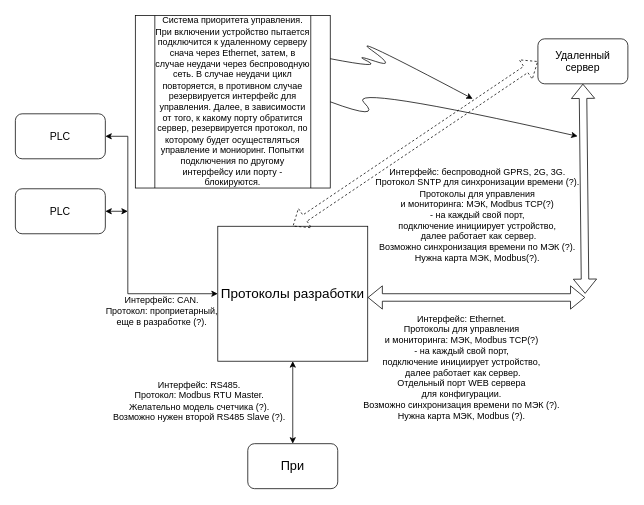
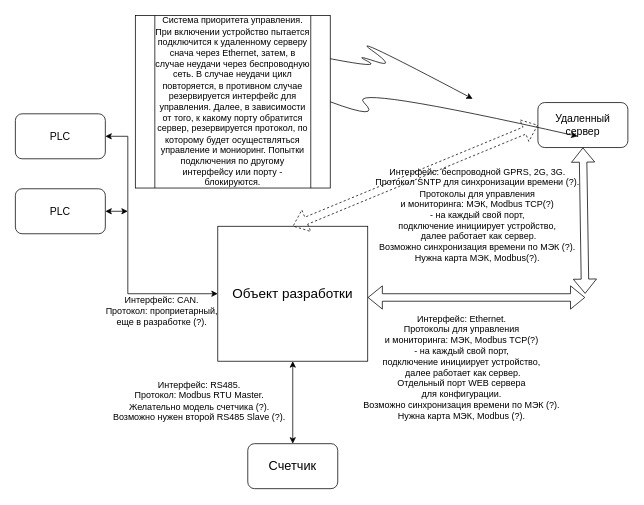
node "Удаленный сервер": moved (583, 61) -> (583, 125)
node "Протоколы разработки": label "Протоколы разработки" -> "Объект разработки"
node "При": label "При" -> "Счетчик"
